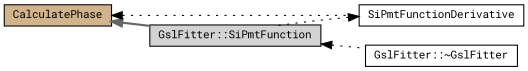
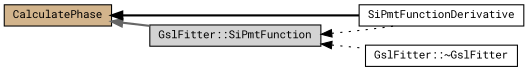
edge "SiPmtFunctionDerivative" -> "CalculatePhase": style dotted -> bold
edge "GslFitter::SiPmtFunction" -> "SiPmtFunctionDerivative": reversed
